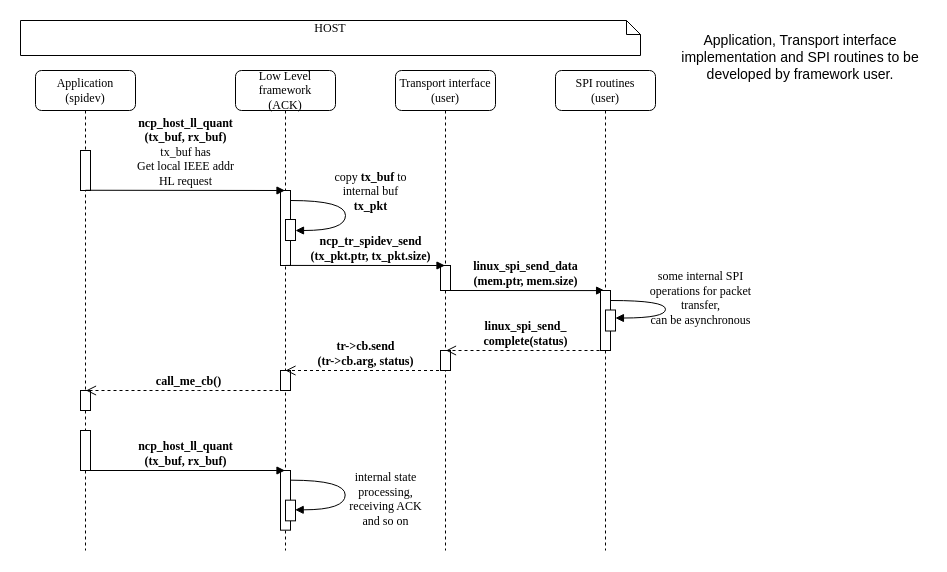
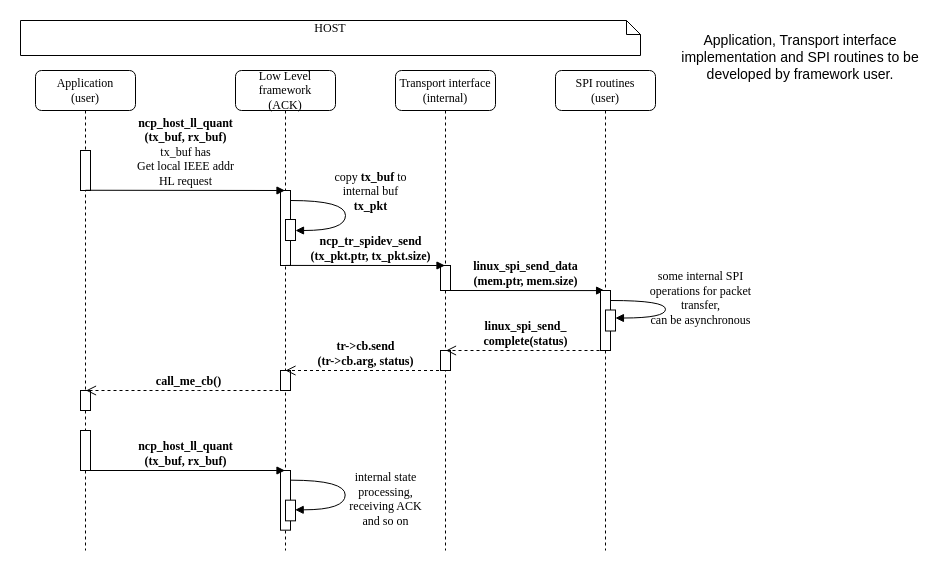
node "Application (spidev)": label "Application (spidev)" -> "Application (user)"
node "Transport interface (user)": label "Transport interface (user)" -> "Transport interface (internal)"
